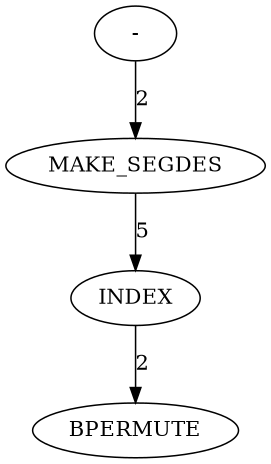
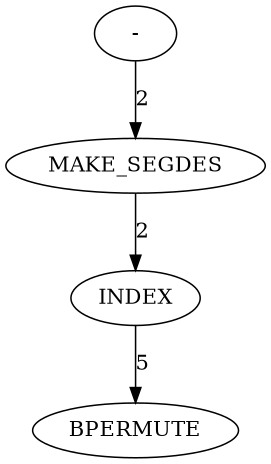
edge "MAKE_SEGDES" -> "INDEX": label "5" -> "2"
edge "INDEX" -> "BPERMUTE": label "2" -> "5"
